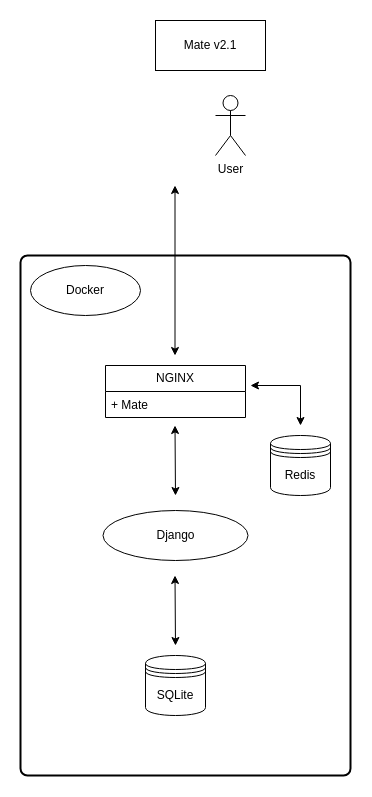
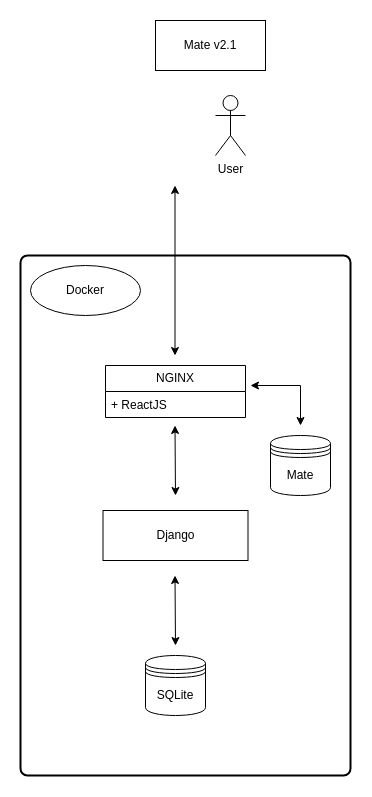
node "+ Mate": label "+ Mate" -> "+ ReactJS"
node "Redis": label "Redis" -> "Mate"
node "Django": shape ellipse -> rectangle
